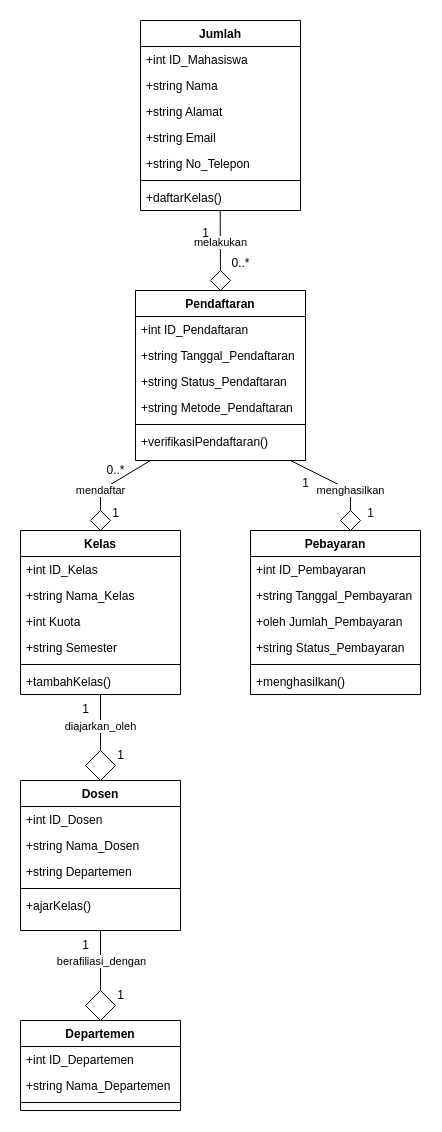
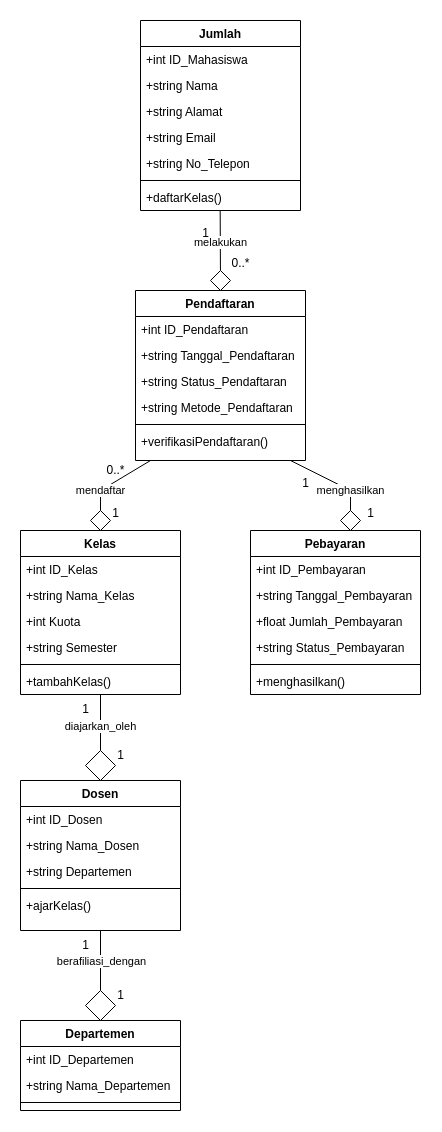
node "+oleh Jumlah_Pembayaran": label "+oleh Jumlah_Pembayaran" -> "+float Jumlah_Pembayaran"
